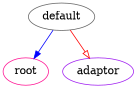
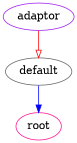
edge "default" -> "adaptor": reversed
